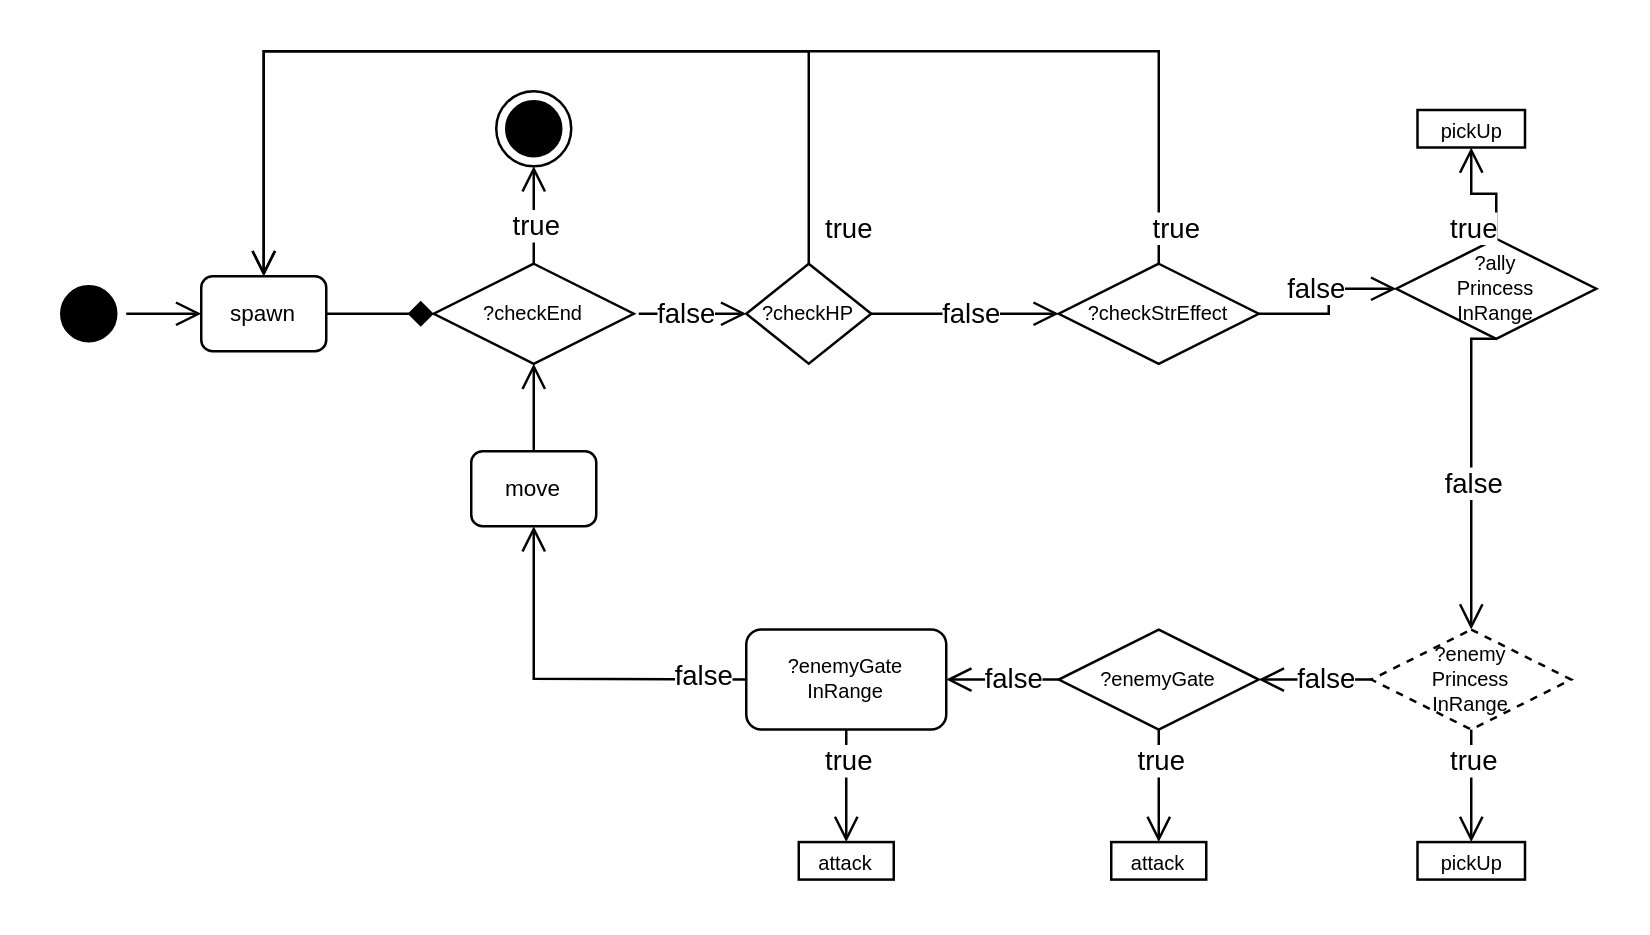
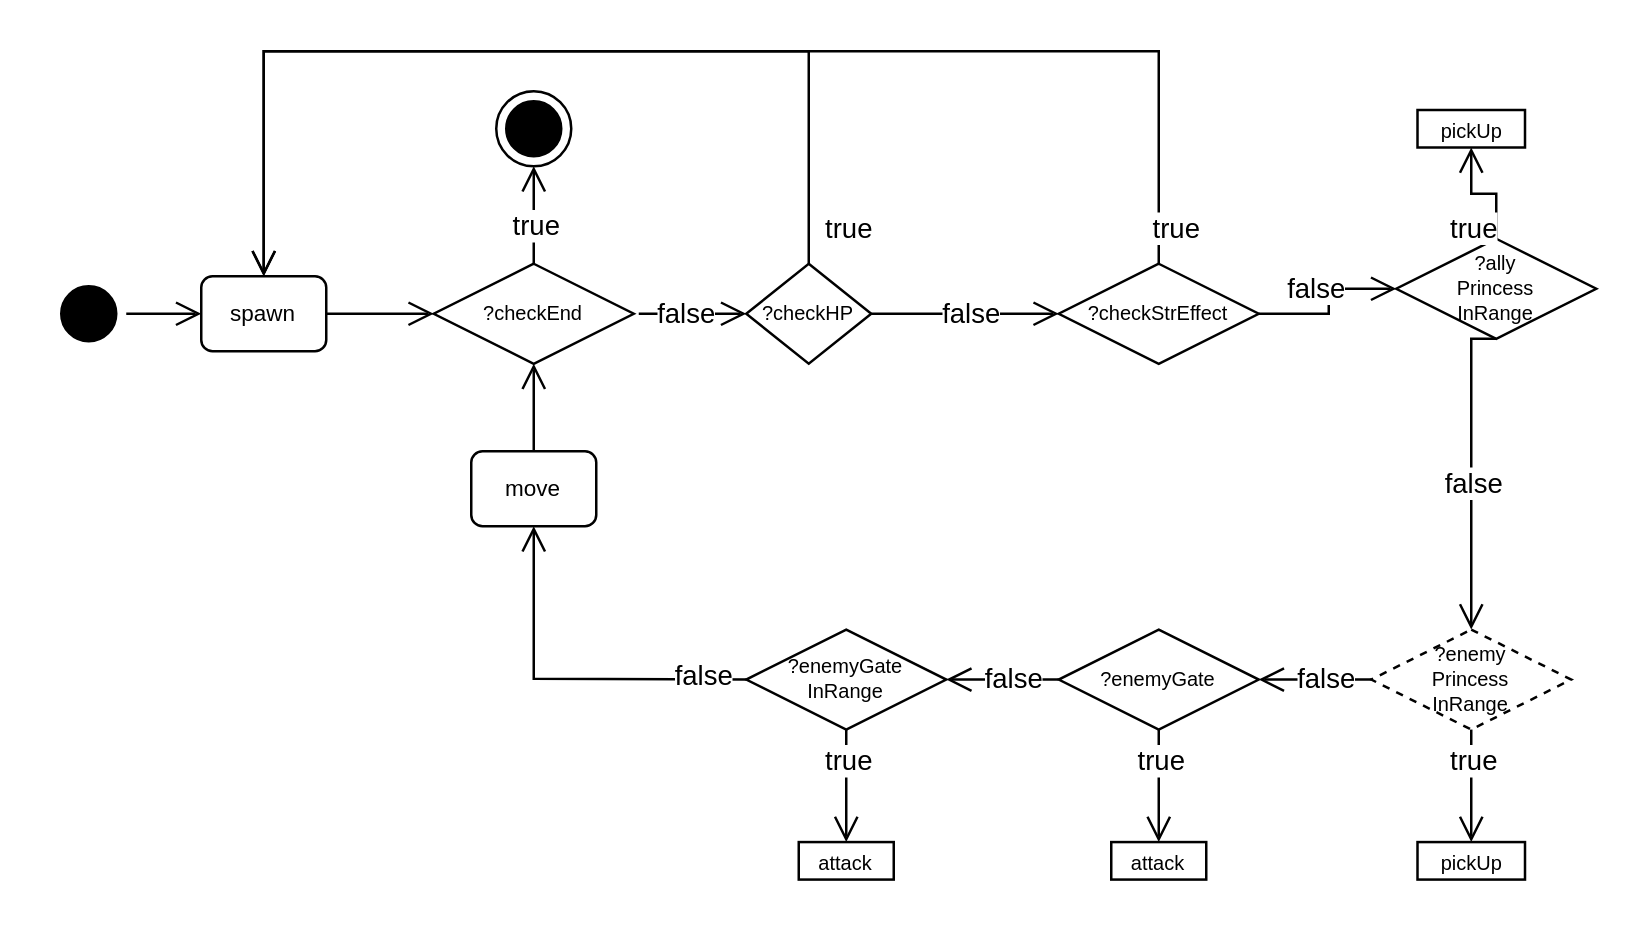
edge "spawn" -> "?checkEnd": arrowhead diamond -> open
node "?enemyGate InRange": shape rounded rectangle -> diamond
